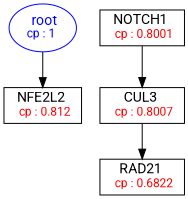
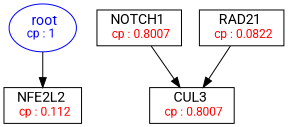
node "NOTCH1": text "cp : 0.8001" -> "cp : 0.8007"
node "NFE2L2": text "cp : 0.812" -> "cp : 0.112"
edge "CUL3" -> "RAD21": reversed
node "RAD21": text "cp : 0.6822" -> "cp : 0.0822"
